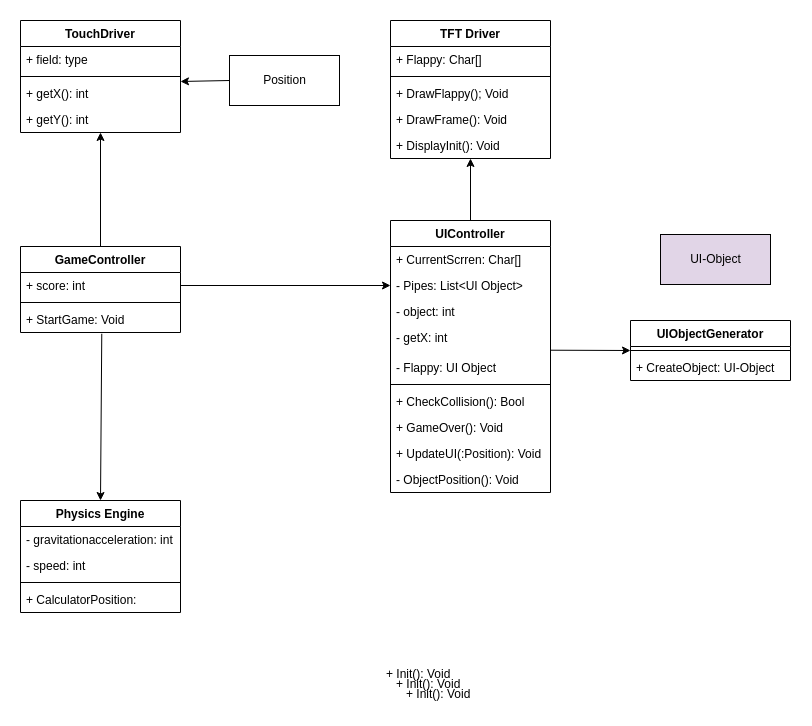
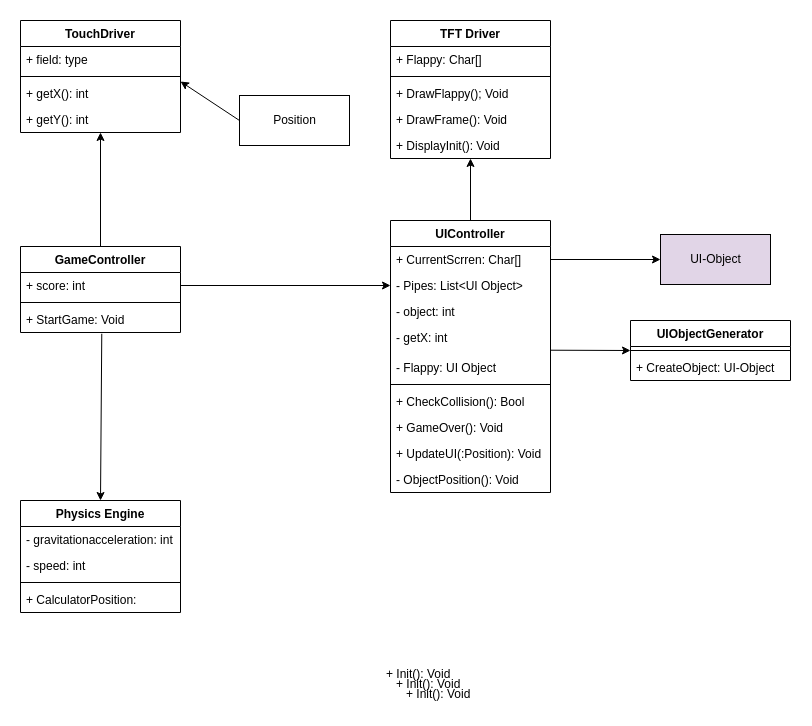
node "Position": moved (285, 81) -> (295, 121)
edge "+ CurrentScrren: Char[]" -> "UI-Object": added
